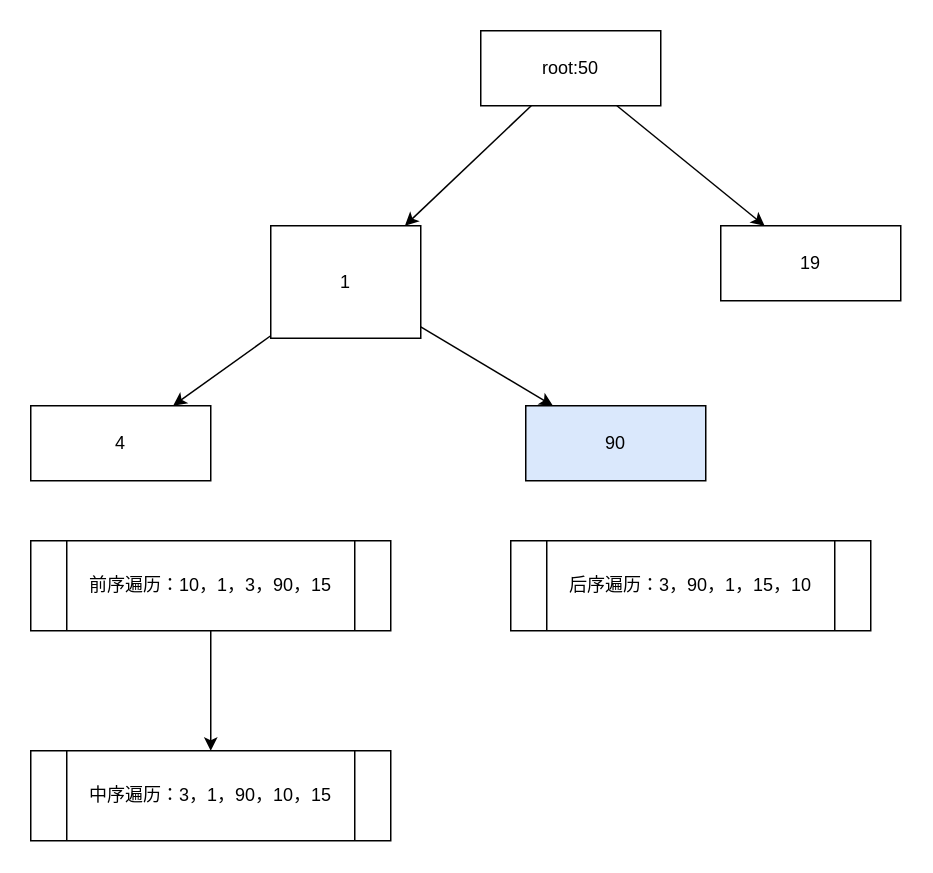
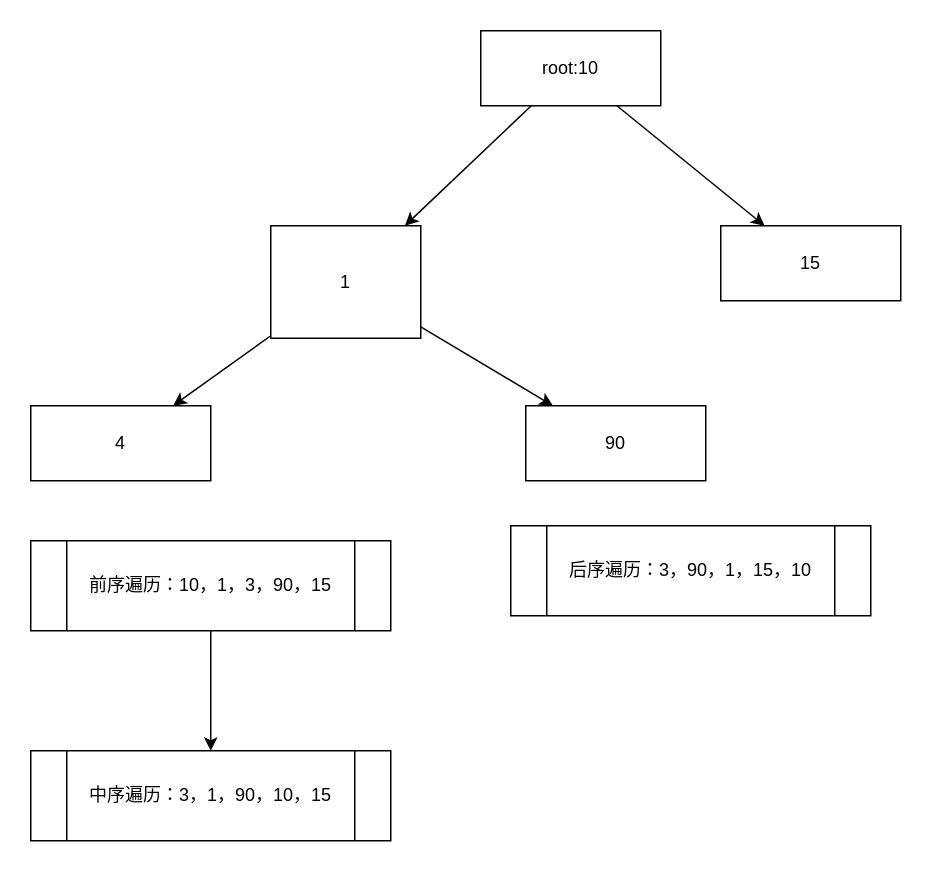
node "root:50": label "root:50" -> "root:10"
node "19": label "19" -> "15"
node "90": fillcolor #dae8fc -> #ffffff
node "后序遍历：3，90，1，15，10": moved (691, 586) -> (691, 571)
